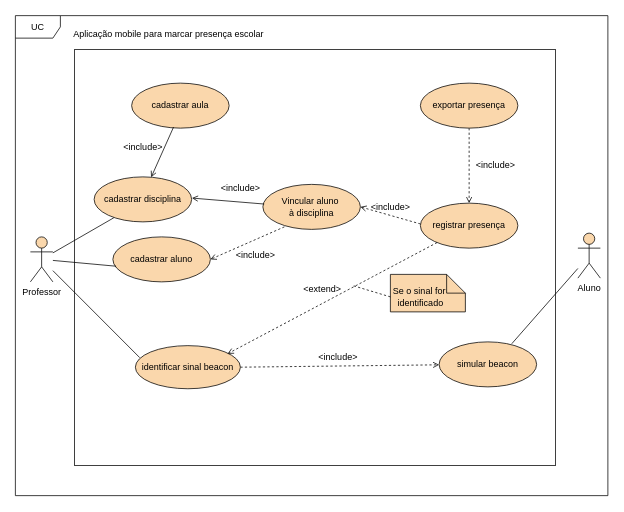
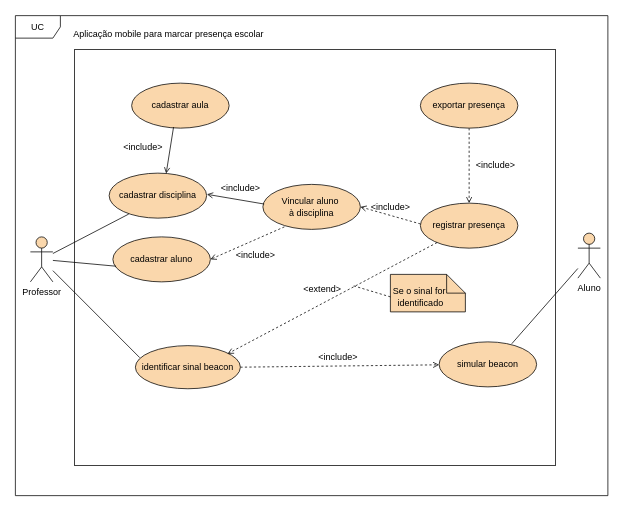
node "cadastrar disciplina": moved (143, 199) -> (158, 195)
